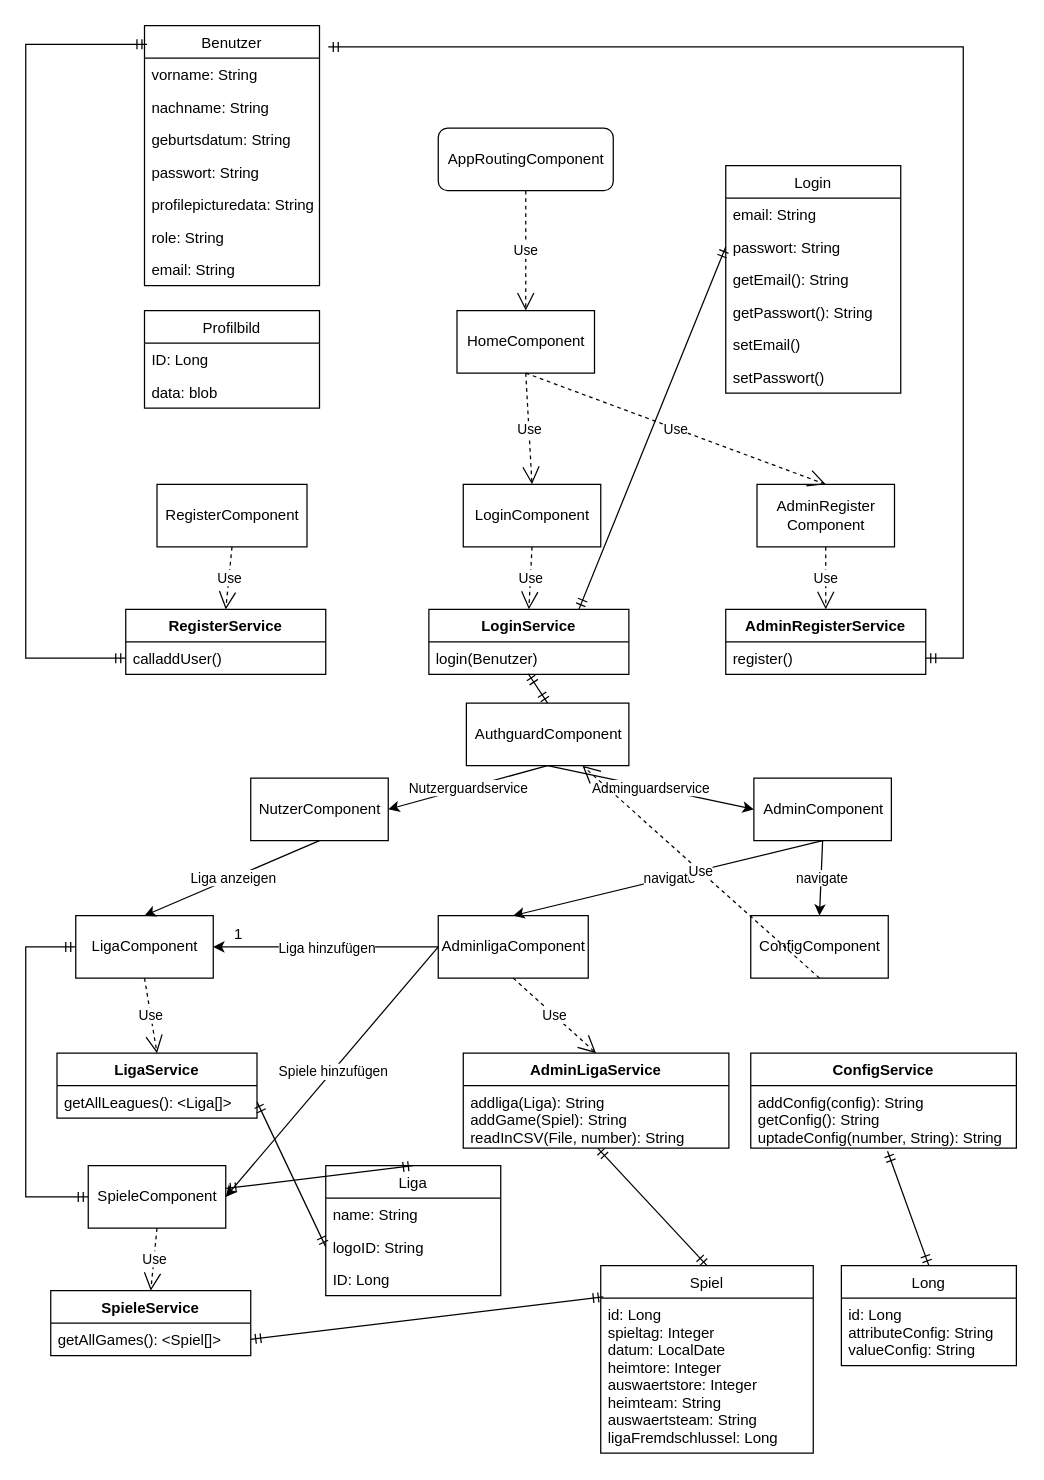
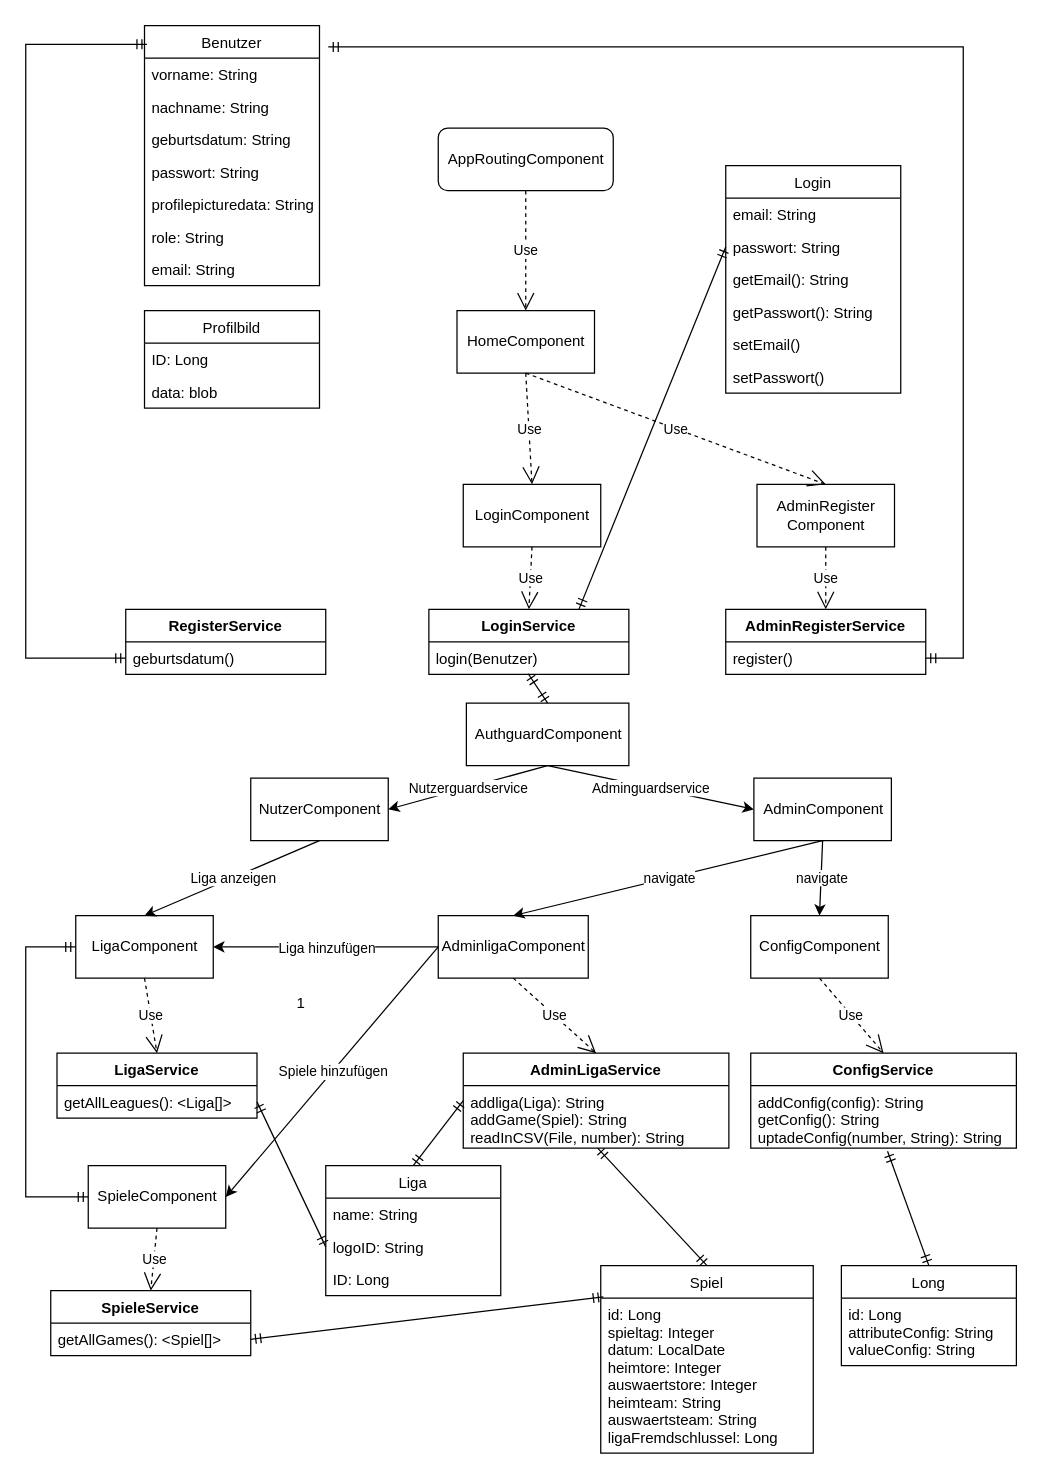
node "RegisterComponent": removed
edge "RegisterComponent" -> "RegisterService": removed, label "Use"
node "calladdUser()": label "calladdUser()" -> "geburtsdatum()"
edge "ConfigComponent" -> "AuthguardComponent": now "ConfigComponent" -> "ConfigService"
node "1": moved (238, 934) -> (301, 1003)
edge "SpieleComponent" -- "Liga": now "AdminLigaService" -- "Liga"
